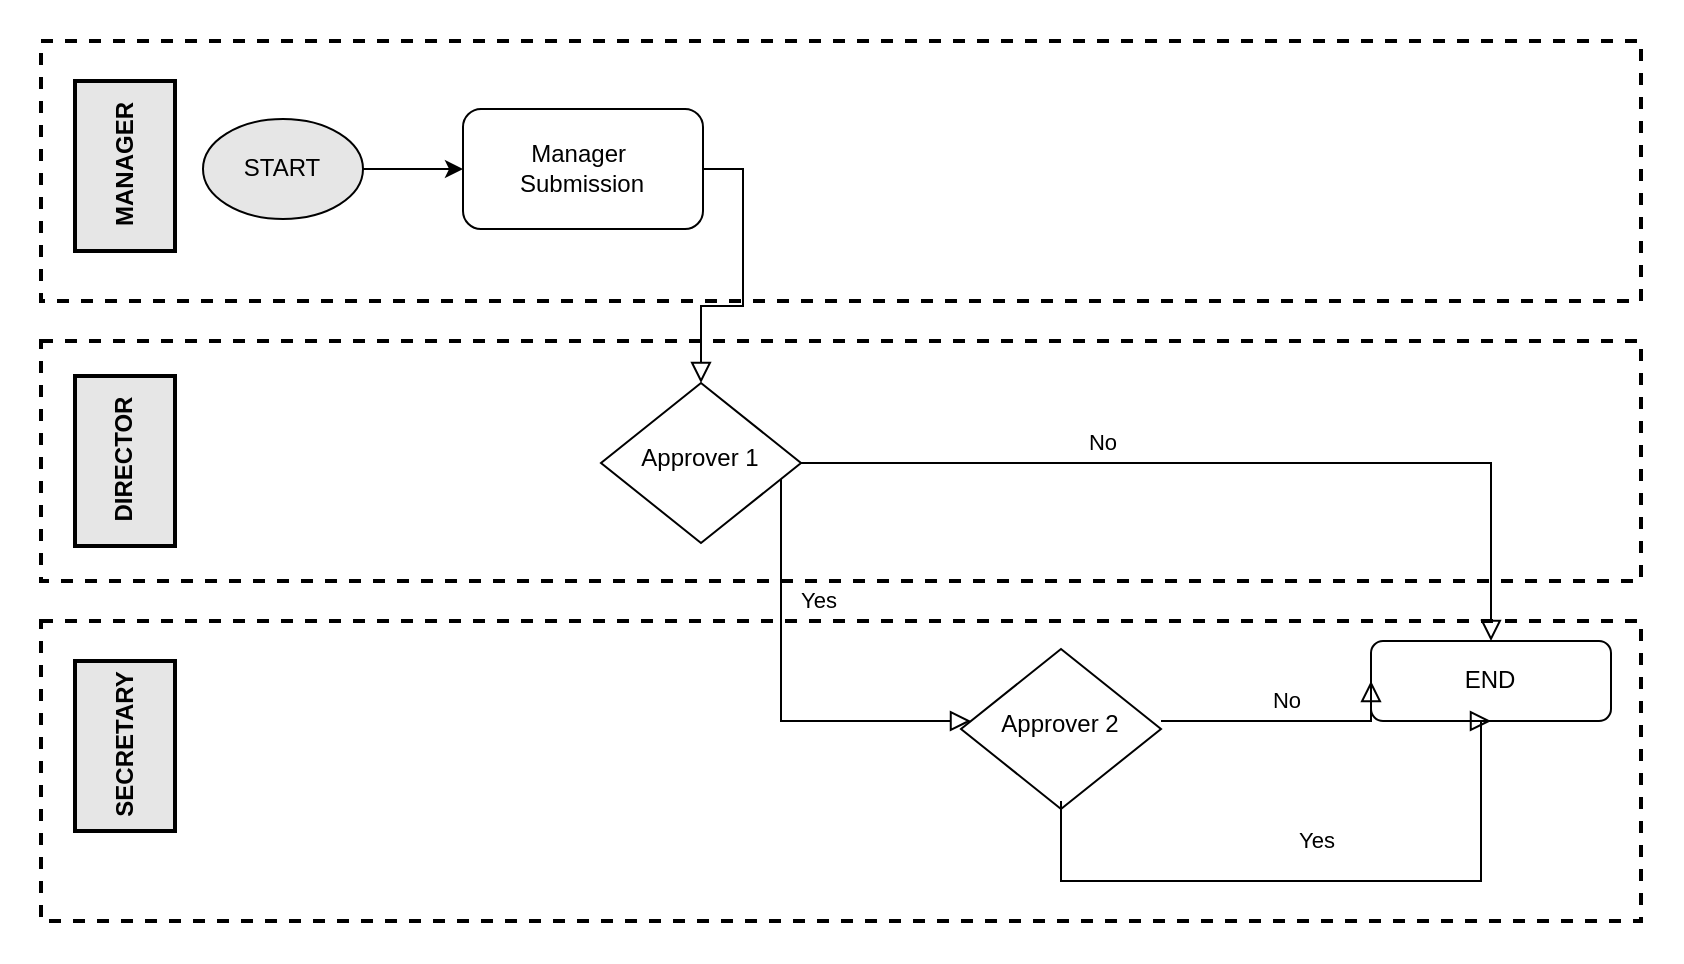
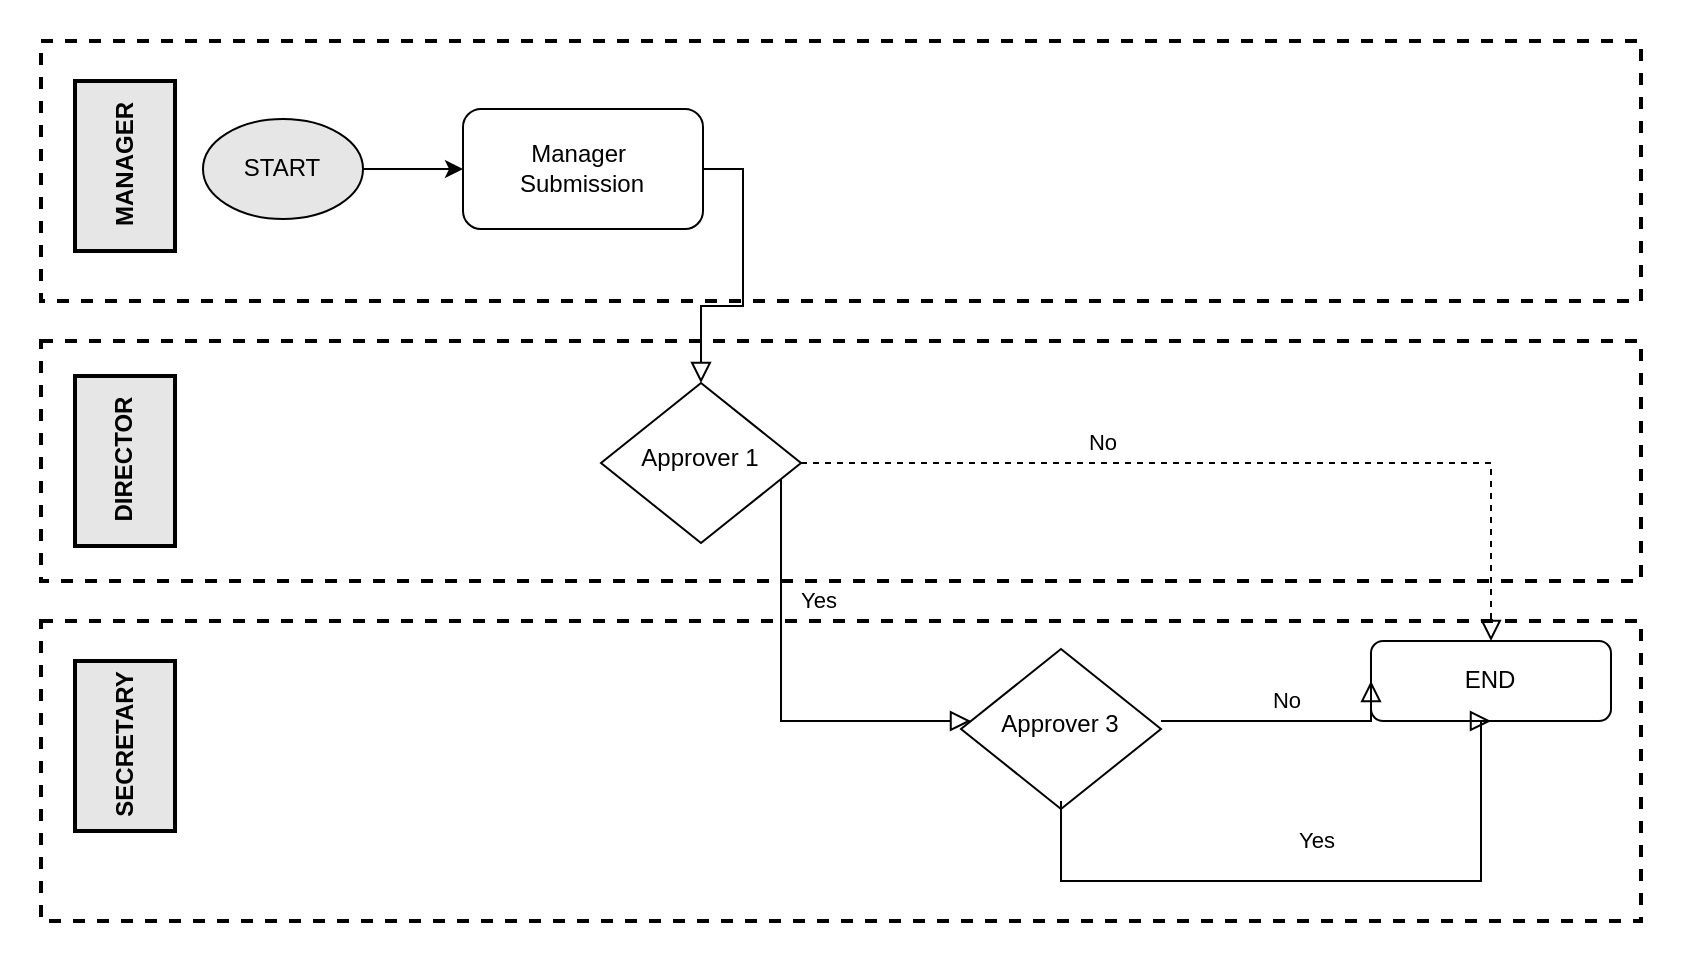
edge "Approver 1" -> "END": style solid -> dashed
node "Approver 2": label "Approver 2" -> "Approver 3"
